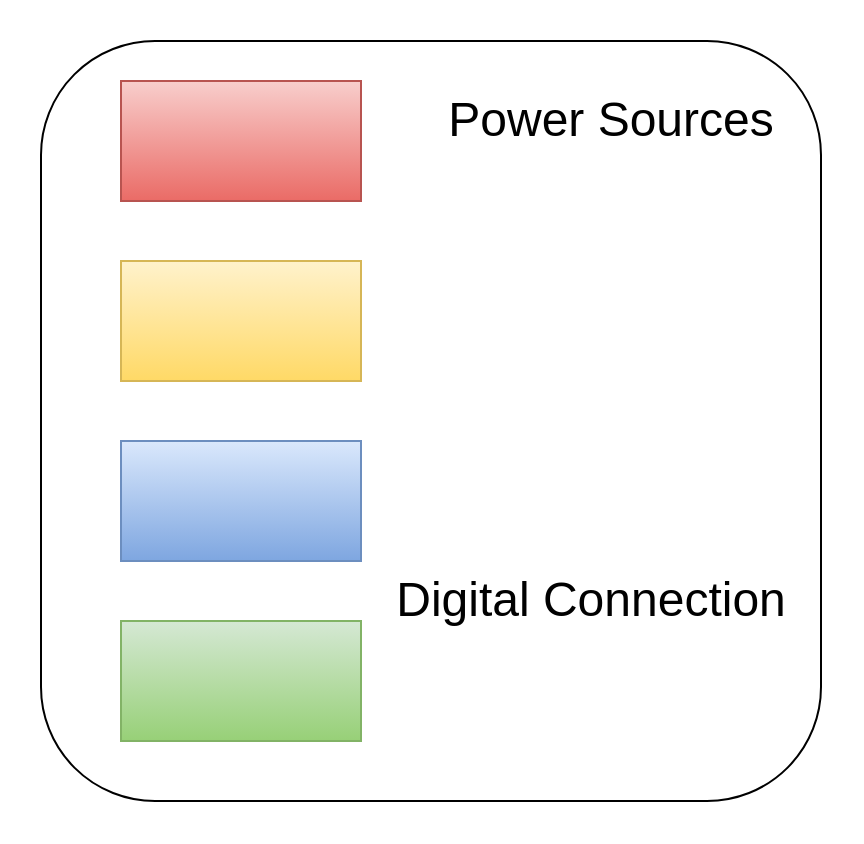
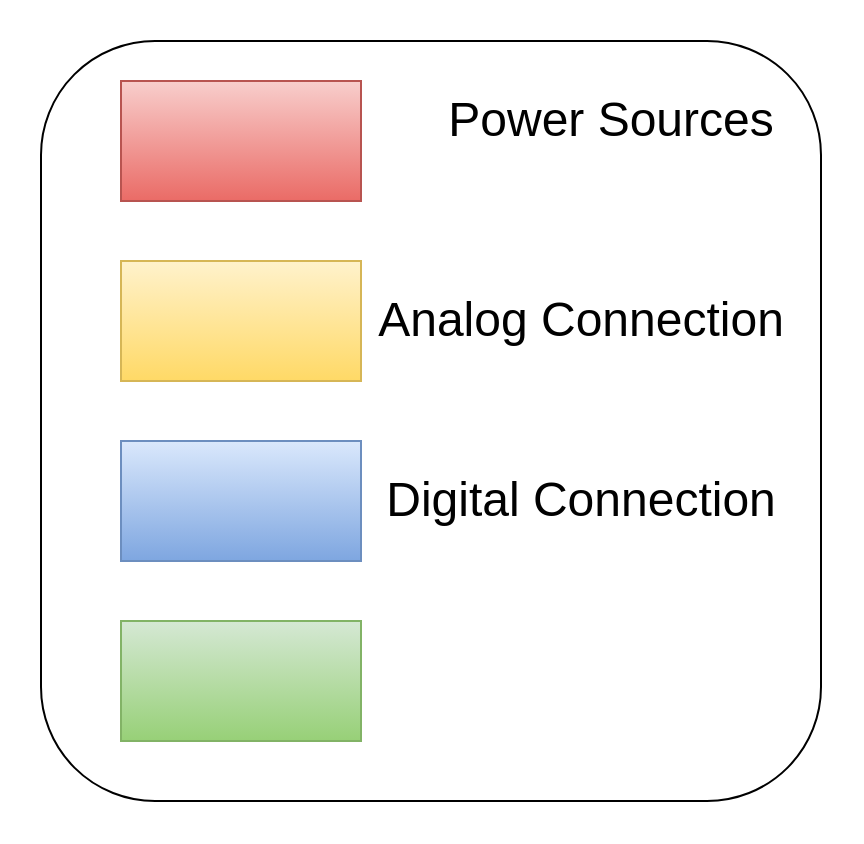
node "Analog Connection": added
node "Digital Connection": moved (591, 601) -> (581, 501)
